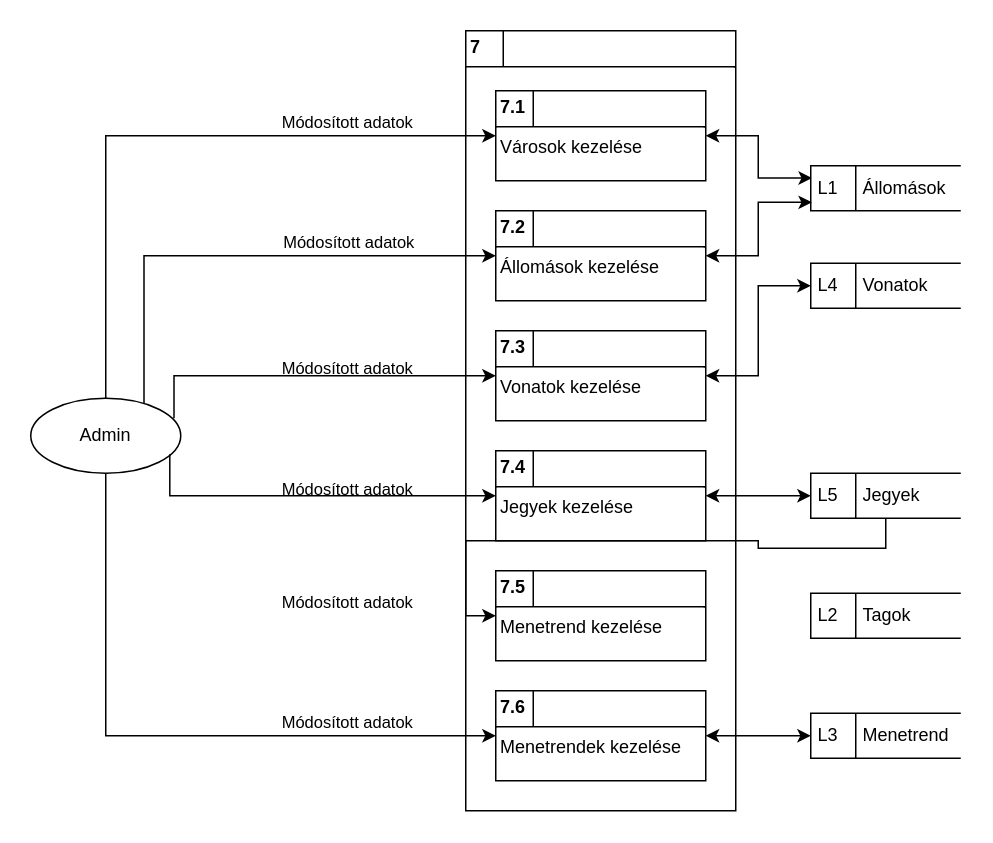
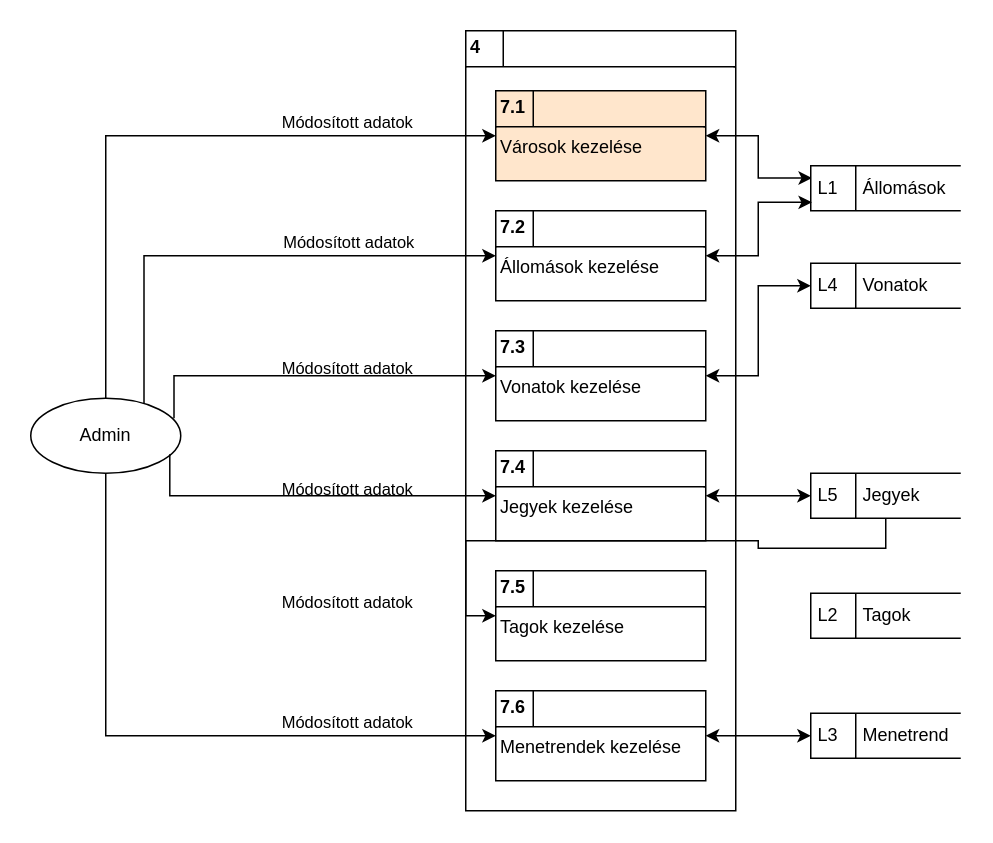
node "7": label "7" -> "4"
node "7.1 Városok kezelése": fillcolor #ffffff -> #ffe6cc
node "7.5 Menetrend kezelése": label "7.5 Menetrend kezelése" -> "7.5 Tagok kezelése"
